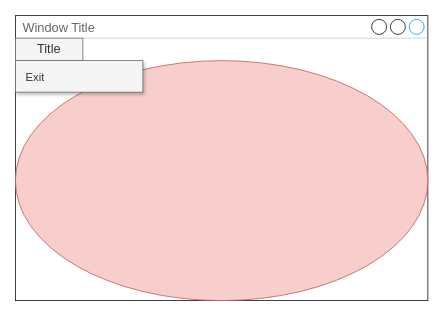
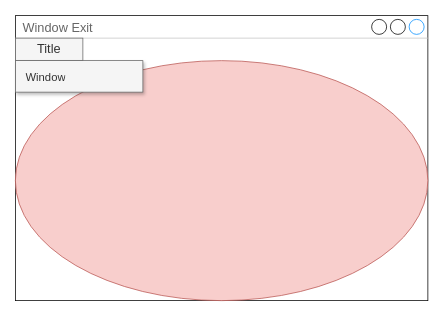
node "Window Title": label "Window Title" -> "Window Exit"
node "Exit": label "Exit" -> "Window"
